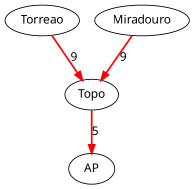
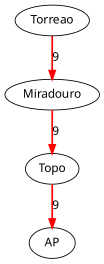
edge "Torreao" -> "Topo": now "Torreao" -> "Miradouro"
edge "Topo" -> "AP": label "5" -> "9"
